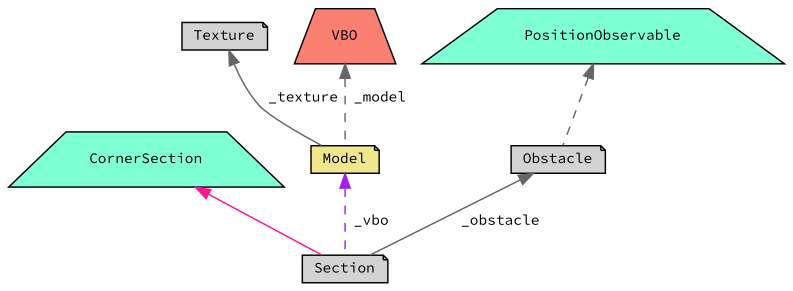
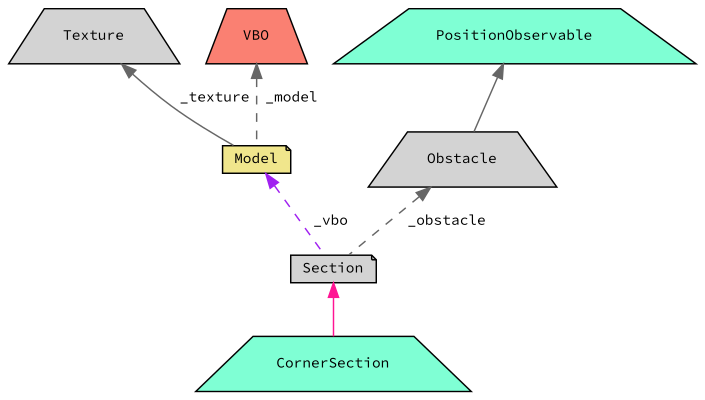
node "Texture": shape note -> trapezium
edge "Obstacle" -> "PositionObservable": style dashed -> solid
node "Obstacle": shape note -> trapezium
edge "Section" -> "Obstacle": style solid -> dashed
edge "Section" -> "CornerSection": reversed
